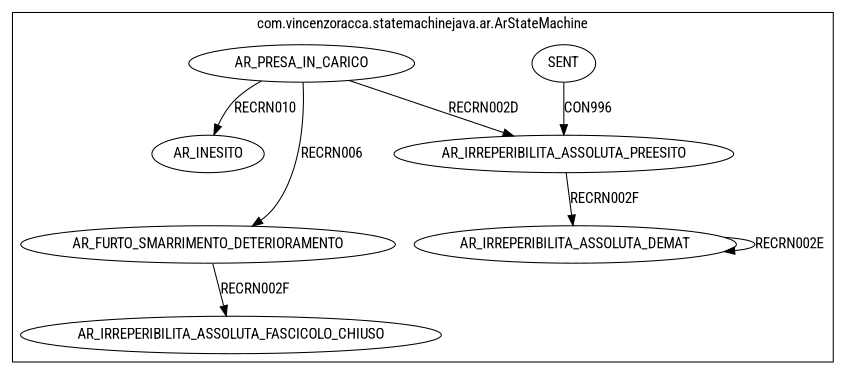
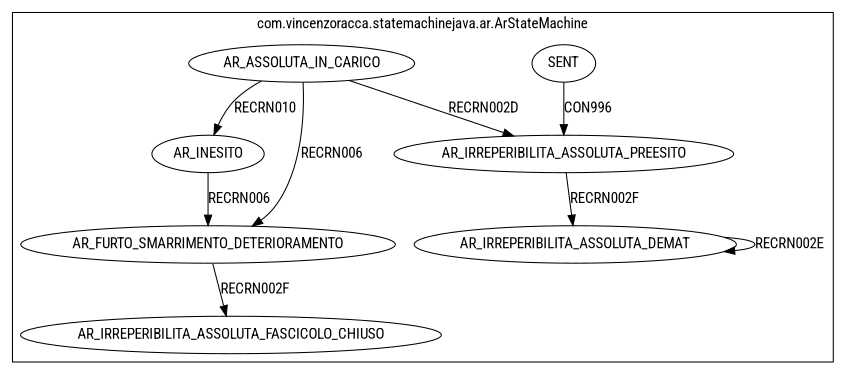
node "AR_PRESA_IN_CARICO": label "AR_PRESA_IN_CARICO" -> "AR_ASSOLUTA_IN_CARICO"
edge "AR_INESITO" -> "AR_FURTO_SMARRIMENTO_DETERIORAMENTO": added, label "RECRN006"
